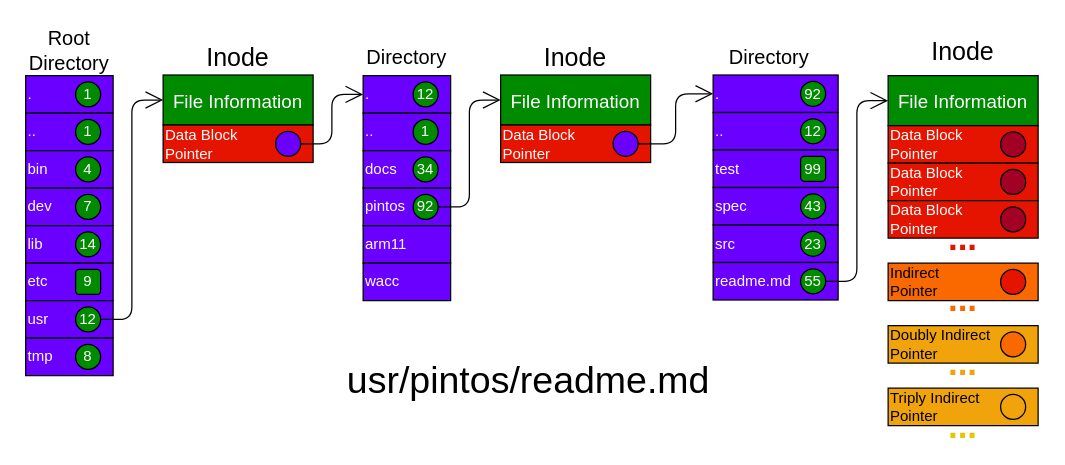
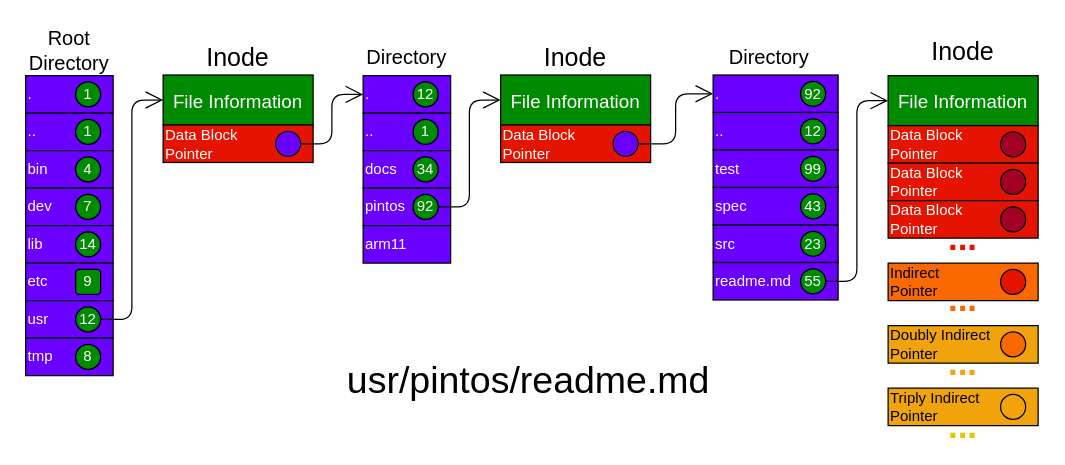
node "99": shape rounded rectangle -> ellipse
node "wacc": removed
